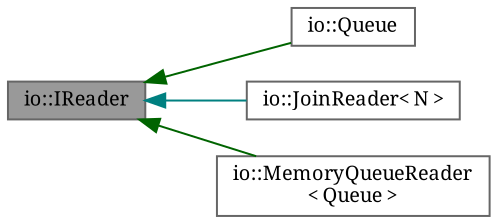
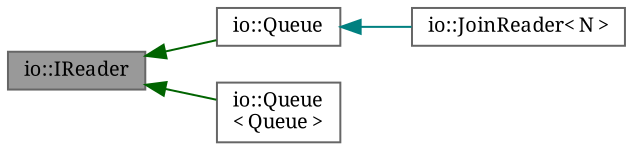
edge "io::JoinReader< N >" -> "io::IReader": now "io::JoinReader< N >" -> "io::Queue"
node "io::MemoryQueueReader < Queue >": label "io::MemoryQueueReader < Queue >" -> "io::Queue < Queue >"
